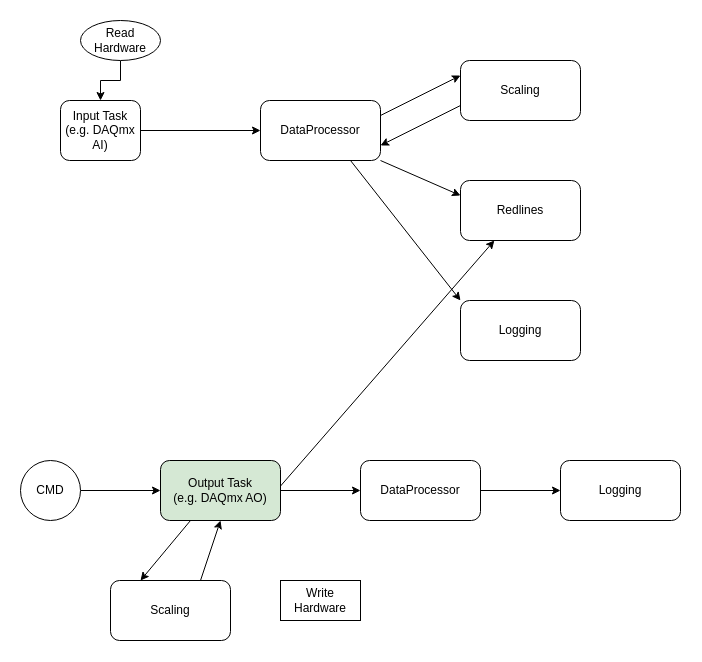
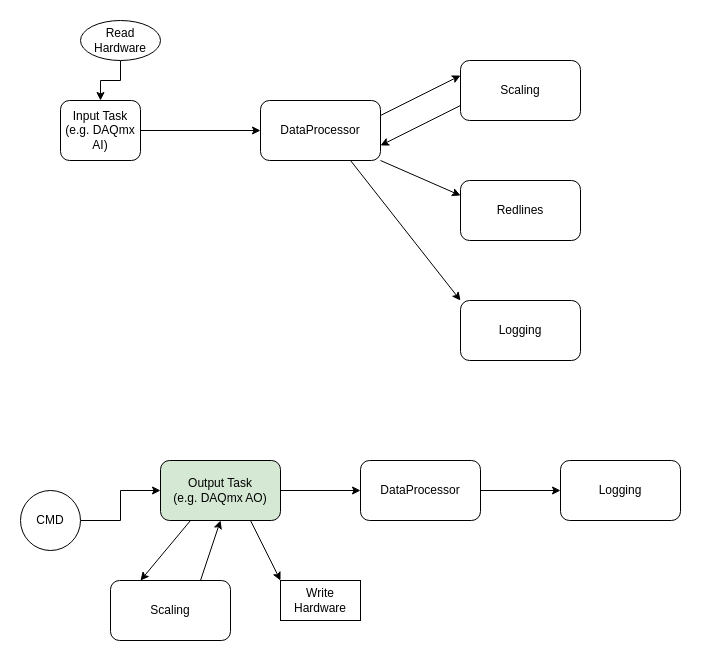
edge "Output Task (e.g. DAQmx AO)" -> "Redlines": now "Output Task (e.g. DAQmx AO)" -> "Write Hardware"
node "CMD": moved (51, 491) -> (51, 521)
